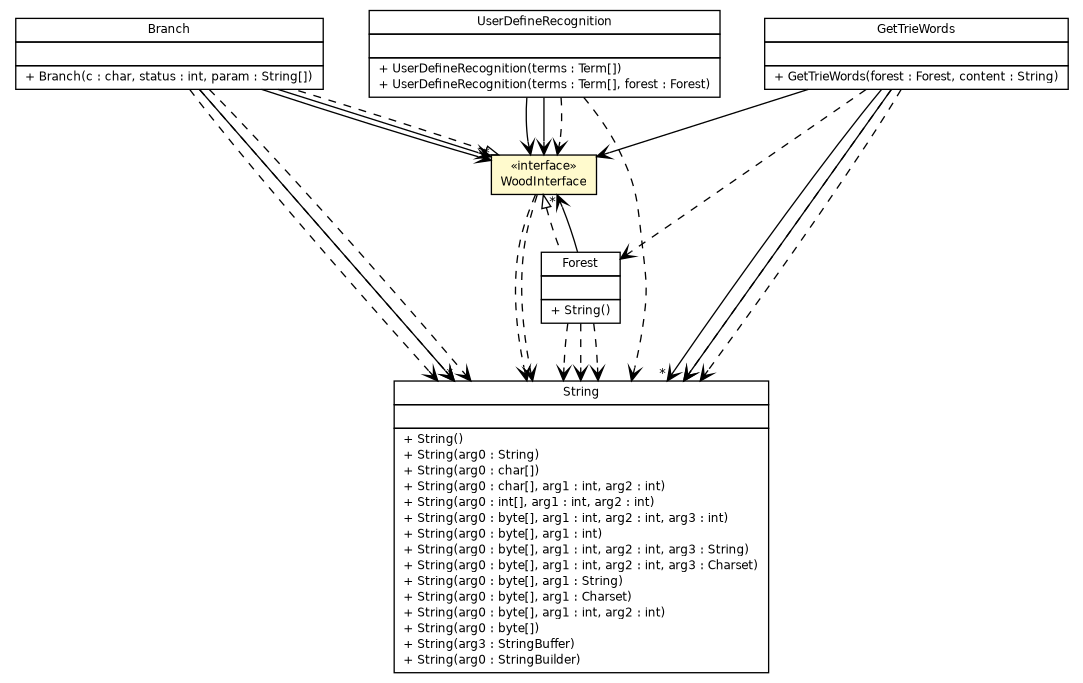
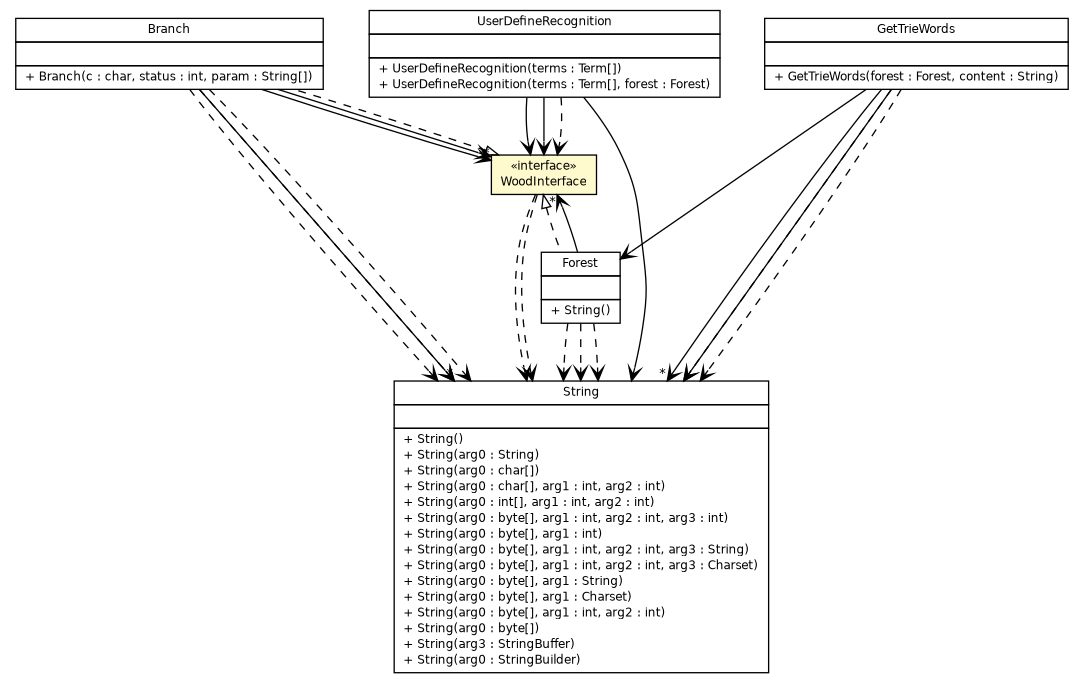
edge "GetTrieWords" -> "WoodInterface": removed
edge "GetTrieWords" -> "Forest": style dashed -> solid
edge "UserDefineRecognition" -> "String": style dashed -> solid
